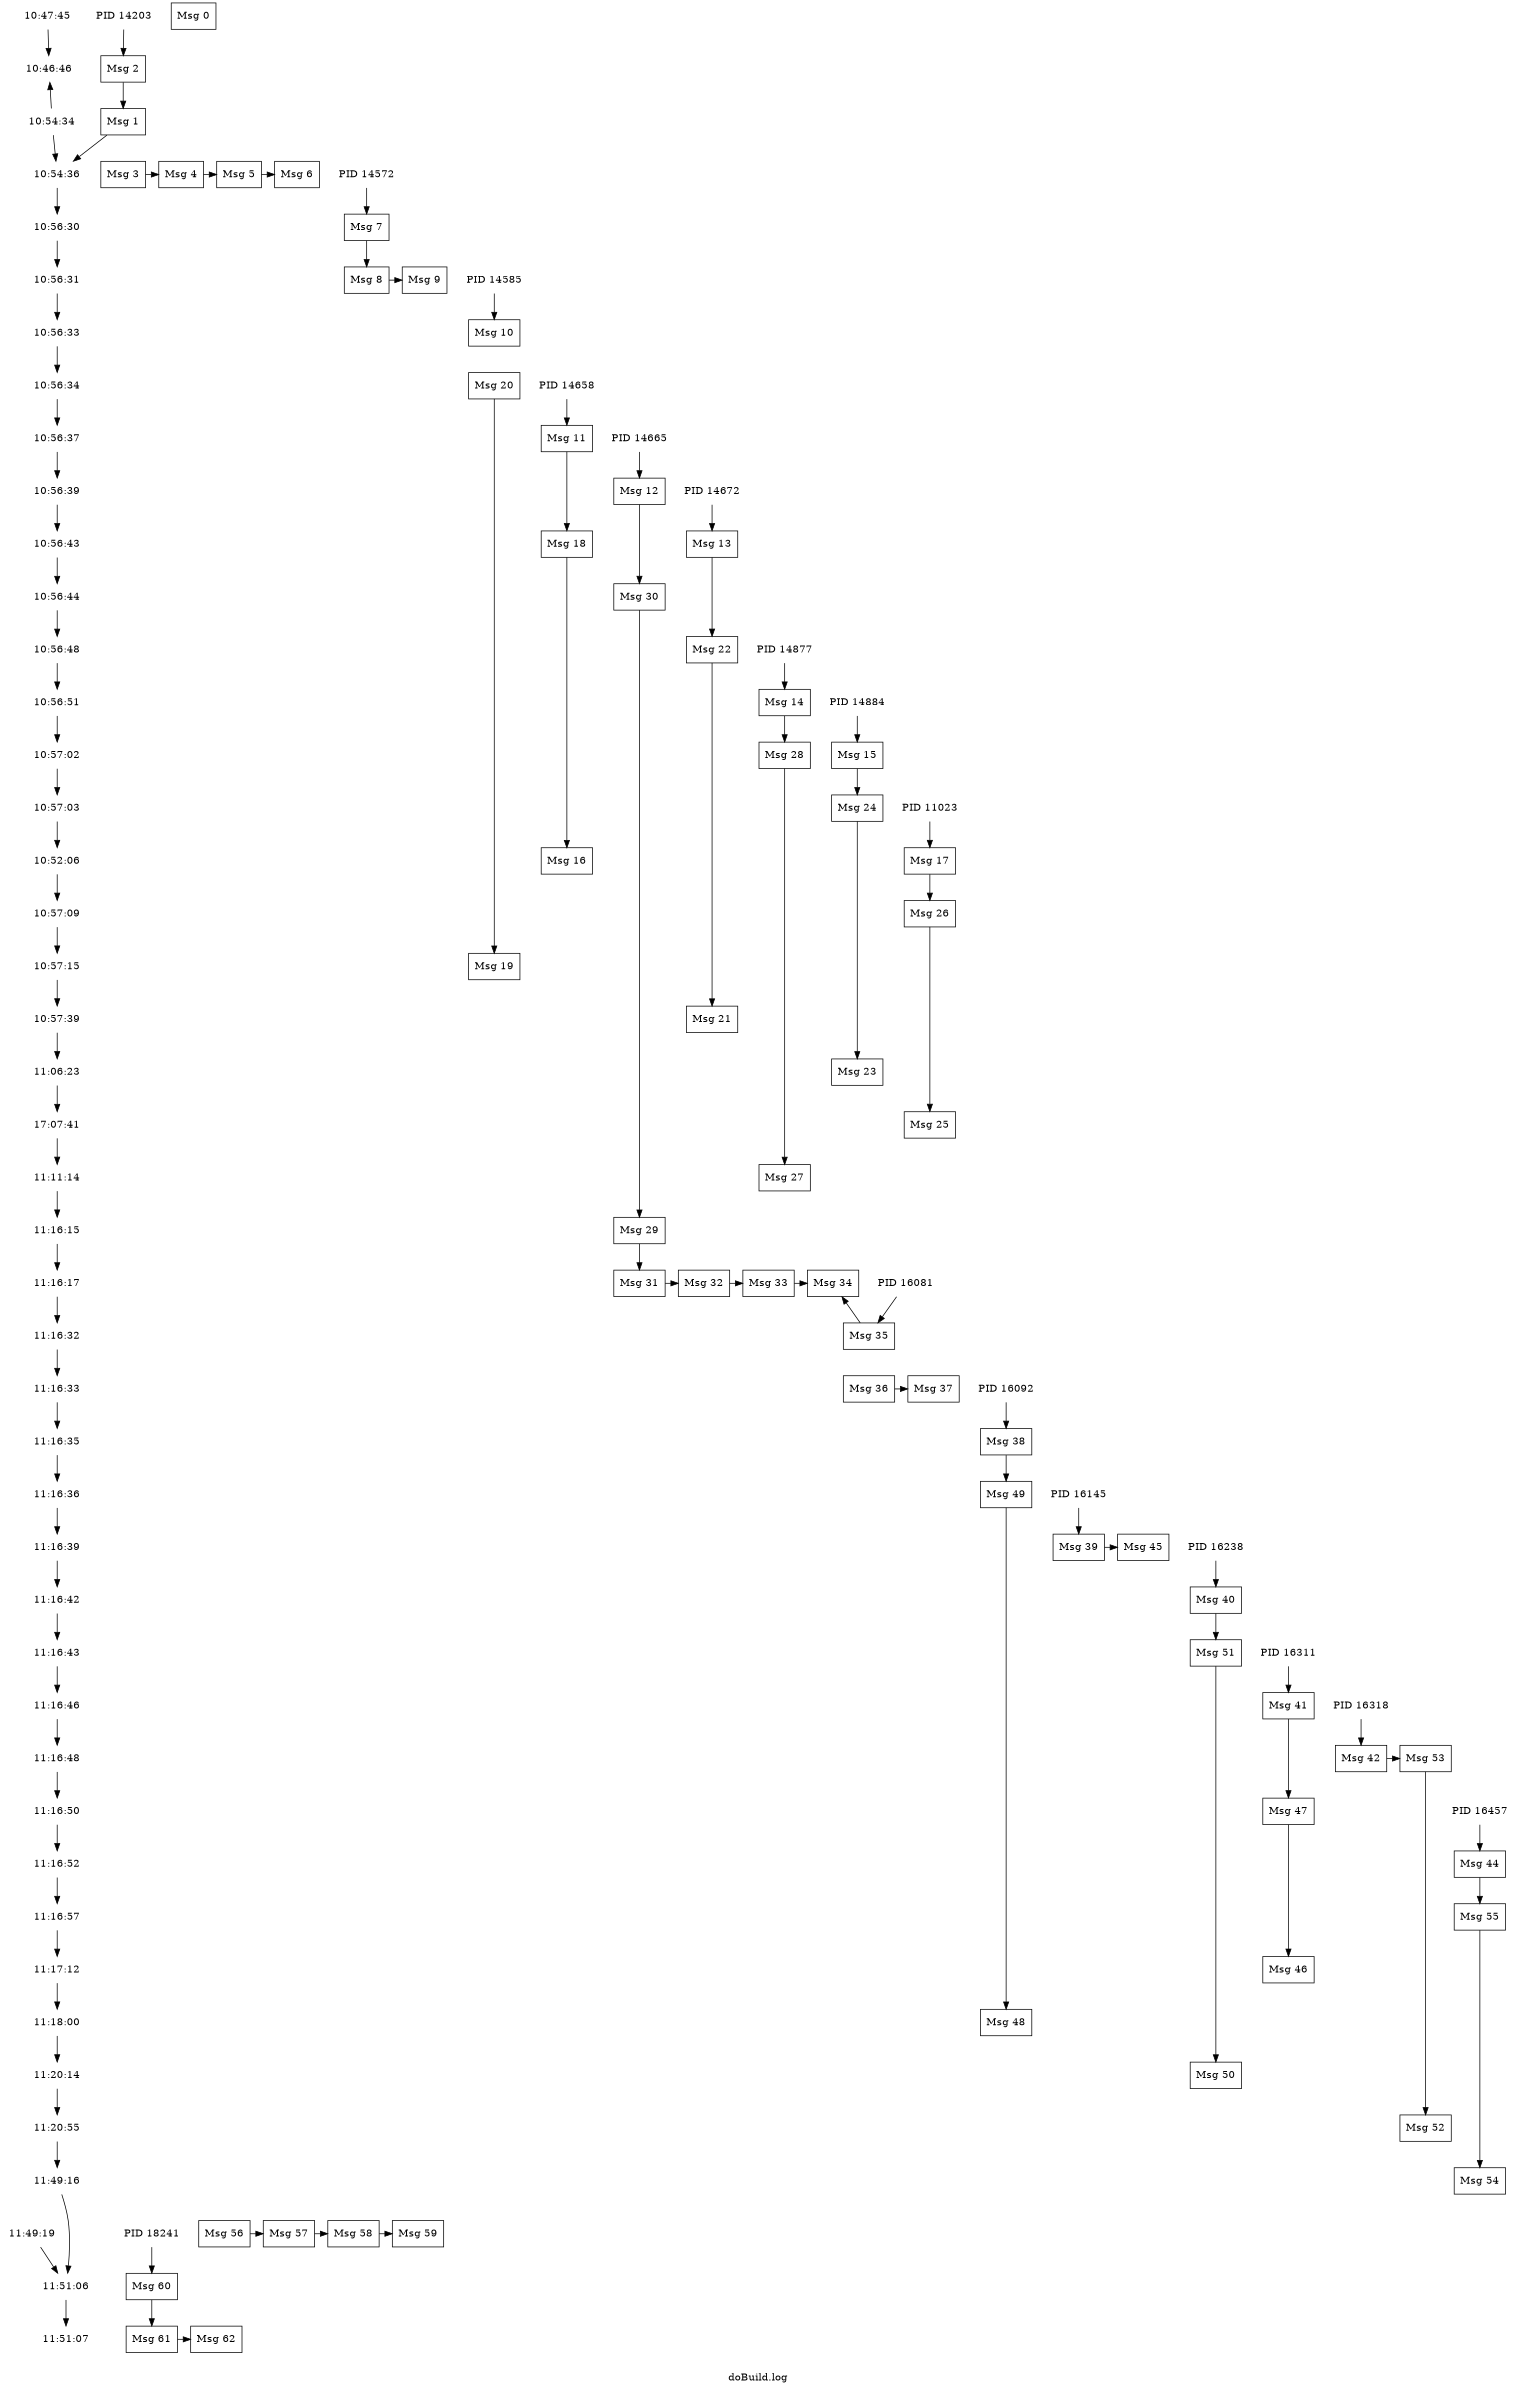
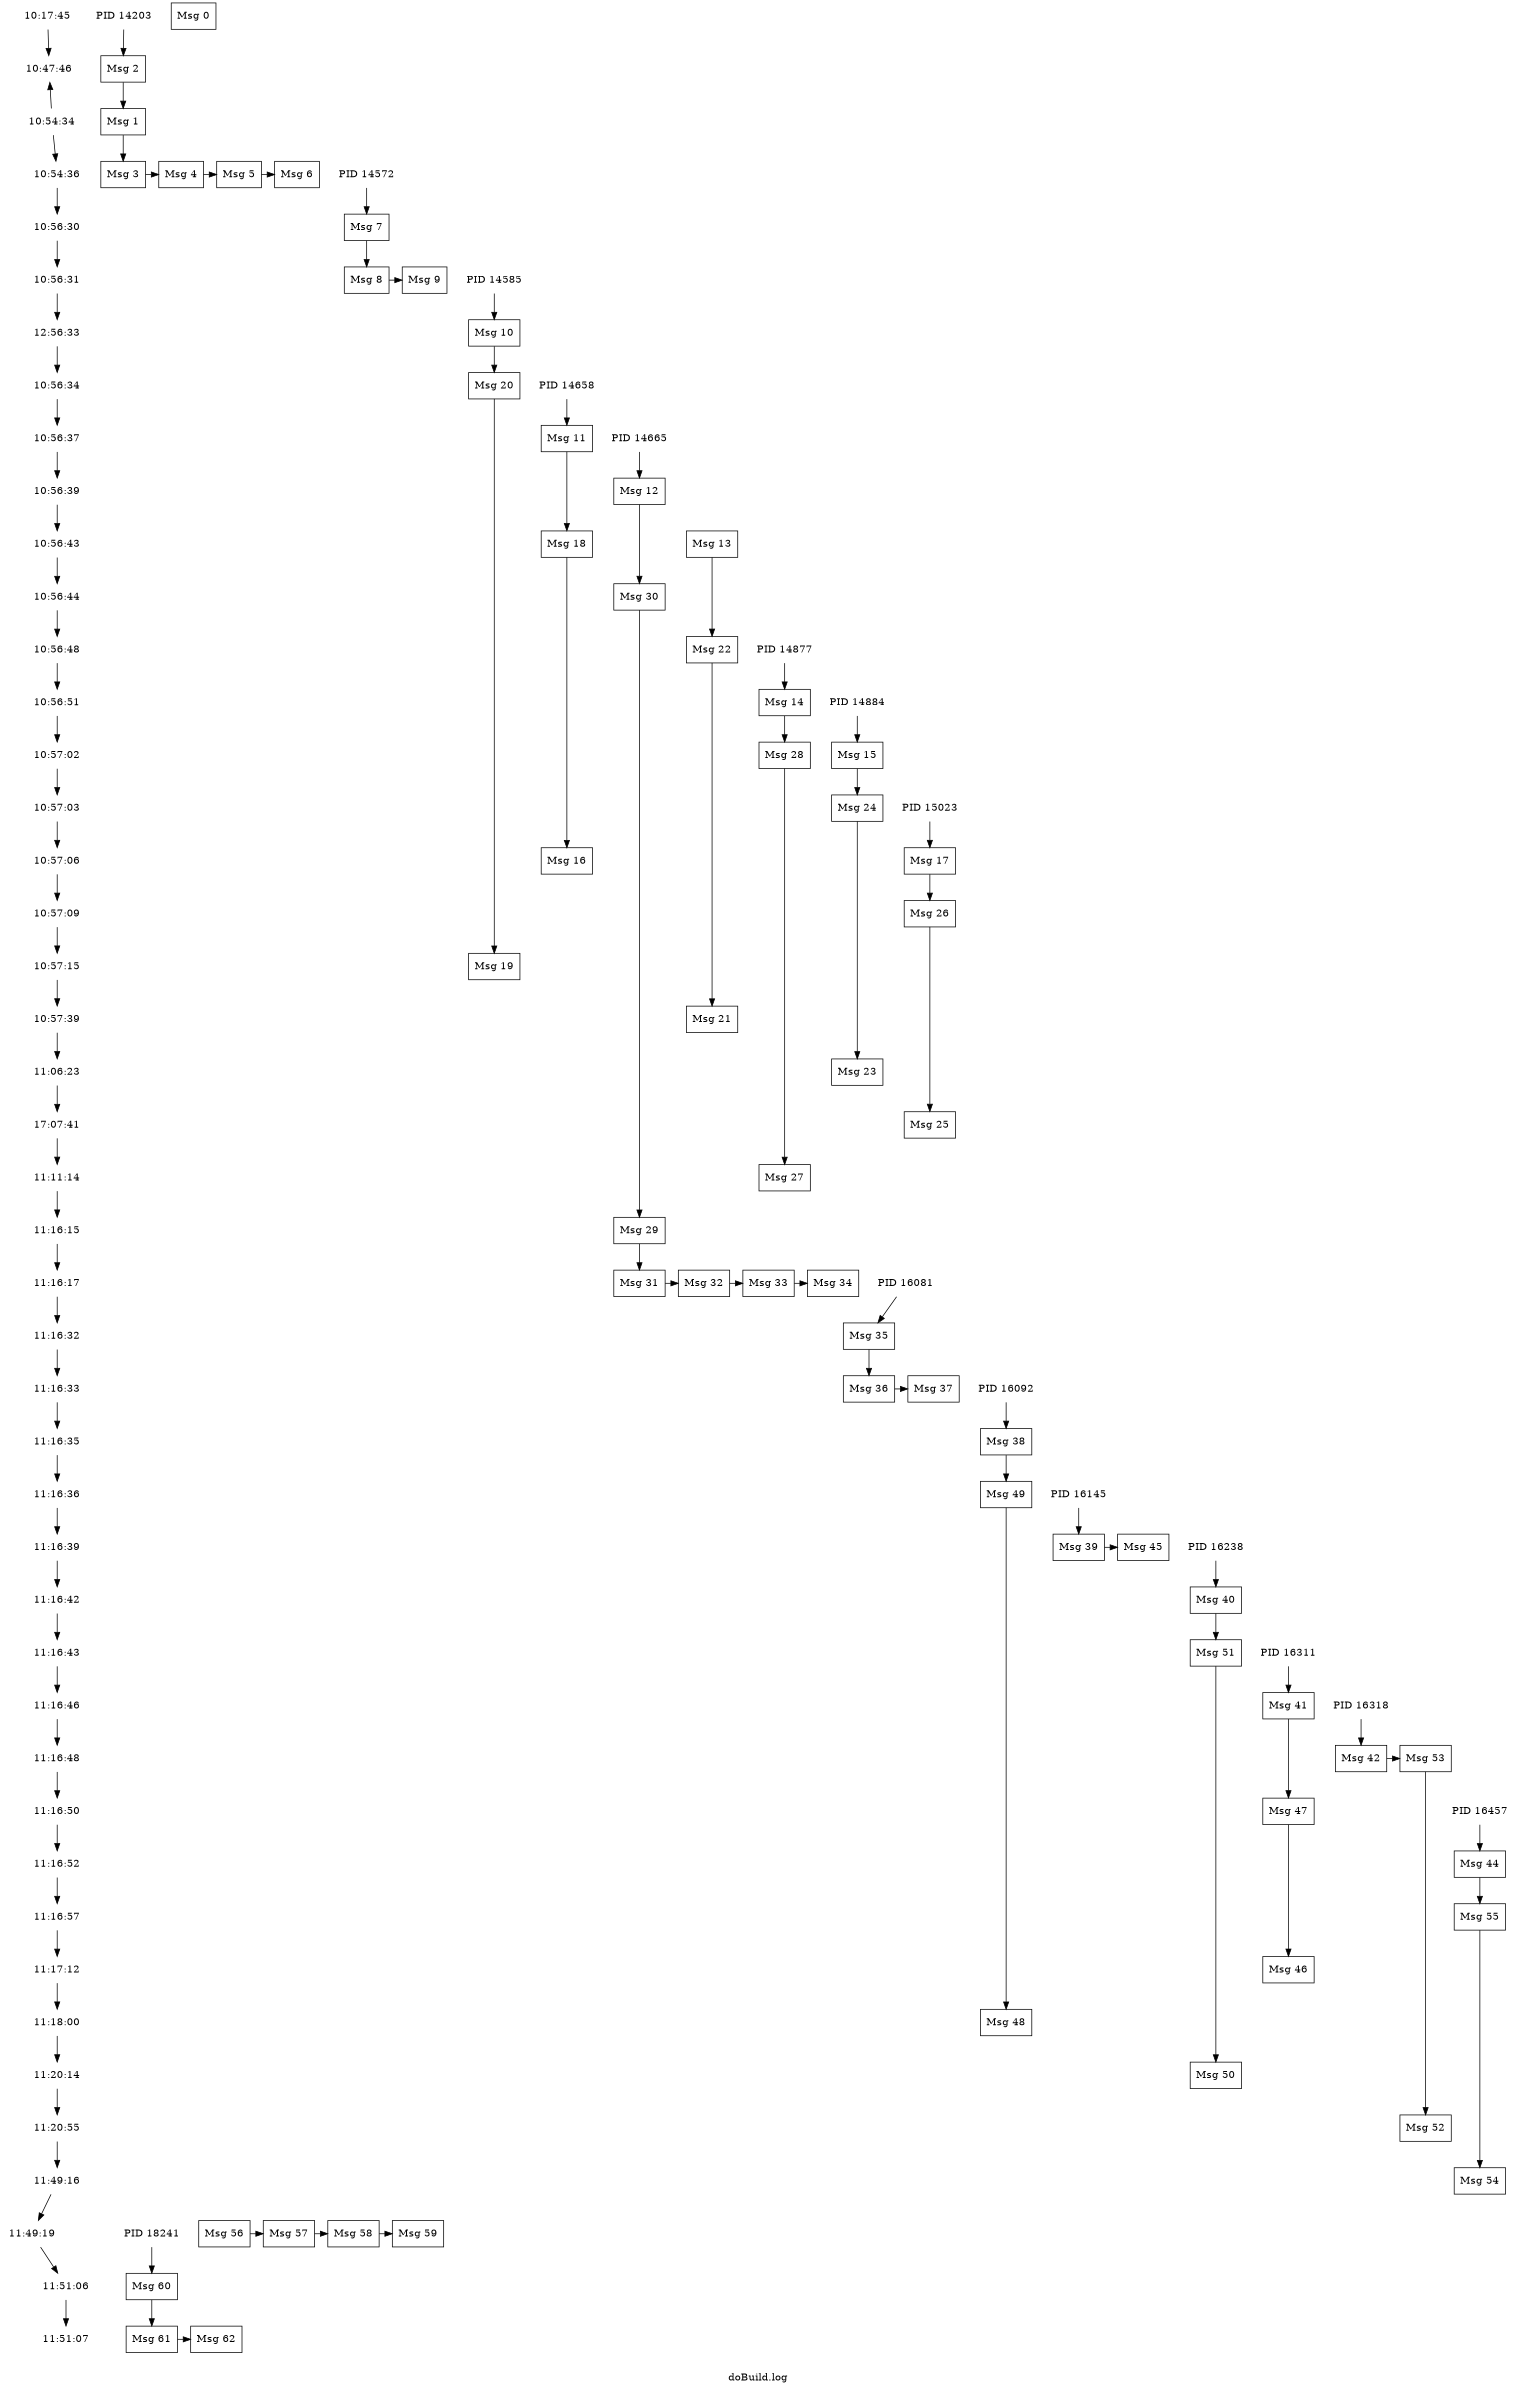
node "10:47:45": label "10:47:45" -> "10:17:45"
node "10:46:46": label "10:46:46" -> "10:47:46"
edge "Msg 1" -> "10:54:36": now "Msg 1" -> "Msg 3"
node "10:56:33": label "10:56:33" -> "12:56:33"
edge "Msg 10" -> "Msg 20": added
node "PID 14672": removed
node "PID 11023": label "PID 11023" -> "PID 15023"
node "10:52:06": label "10:52:06" -> "10:57:06"
edge "Msg 35" -> "Msg 34": now "Msg 35" -> "Msg 36"
edge "11:49:16" -> "11:51:06": now "11:49:16" -> "11:49:19"
